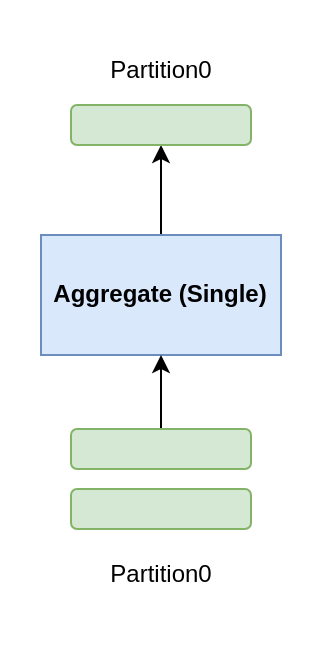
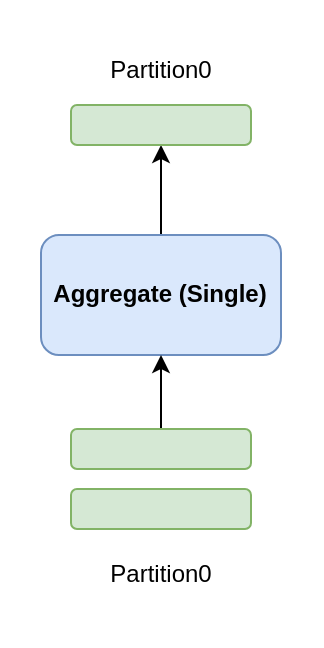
node "Aggregate (Single)": shape rectangle -> rounded rectangle
